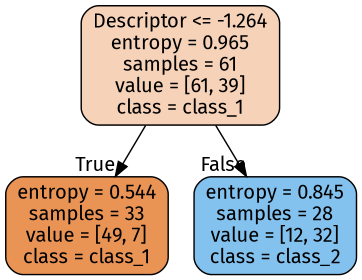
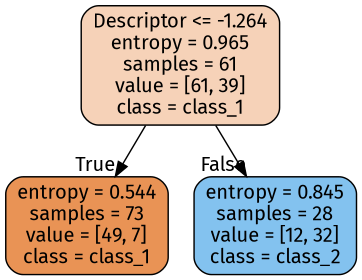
node "entropy = 0.544 samples = 33 value = [49, 7] class = class_1": label "entropy = 0.544 samples = 33 value = [49, 7] class = class_1" -> "entropy = 0.544 samples = 73 value = [49, 7] class = class_1"
